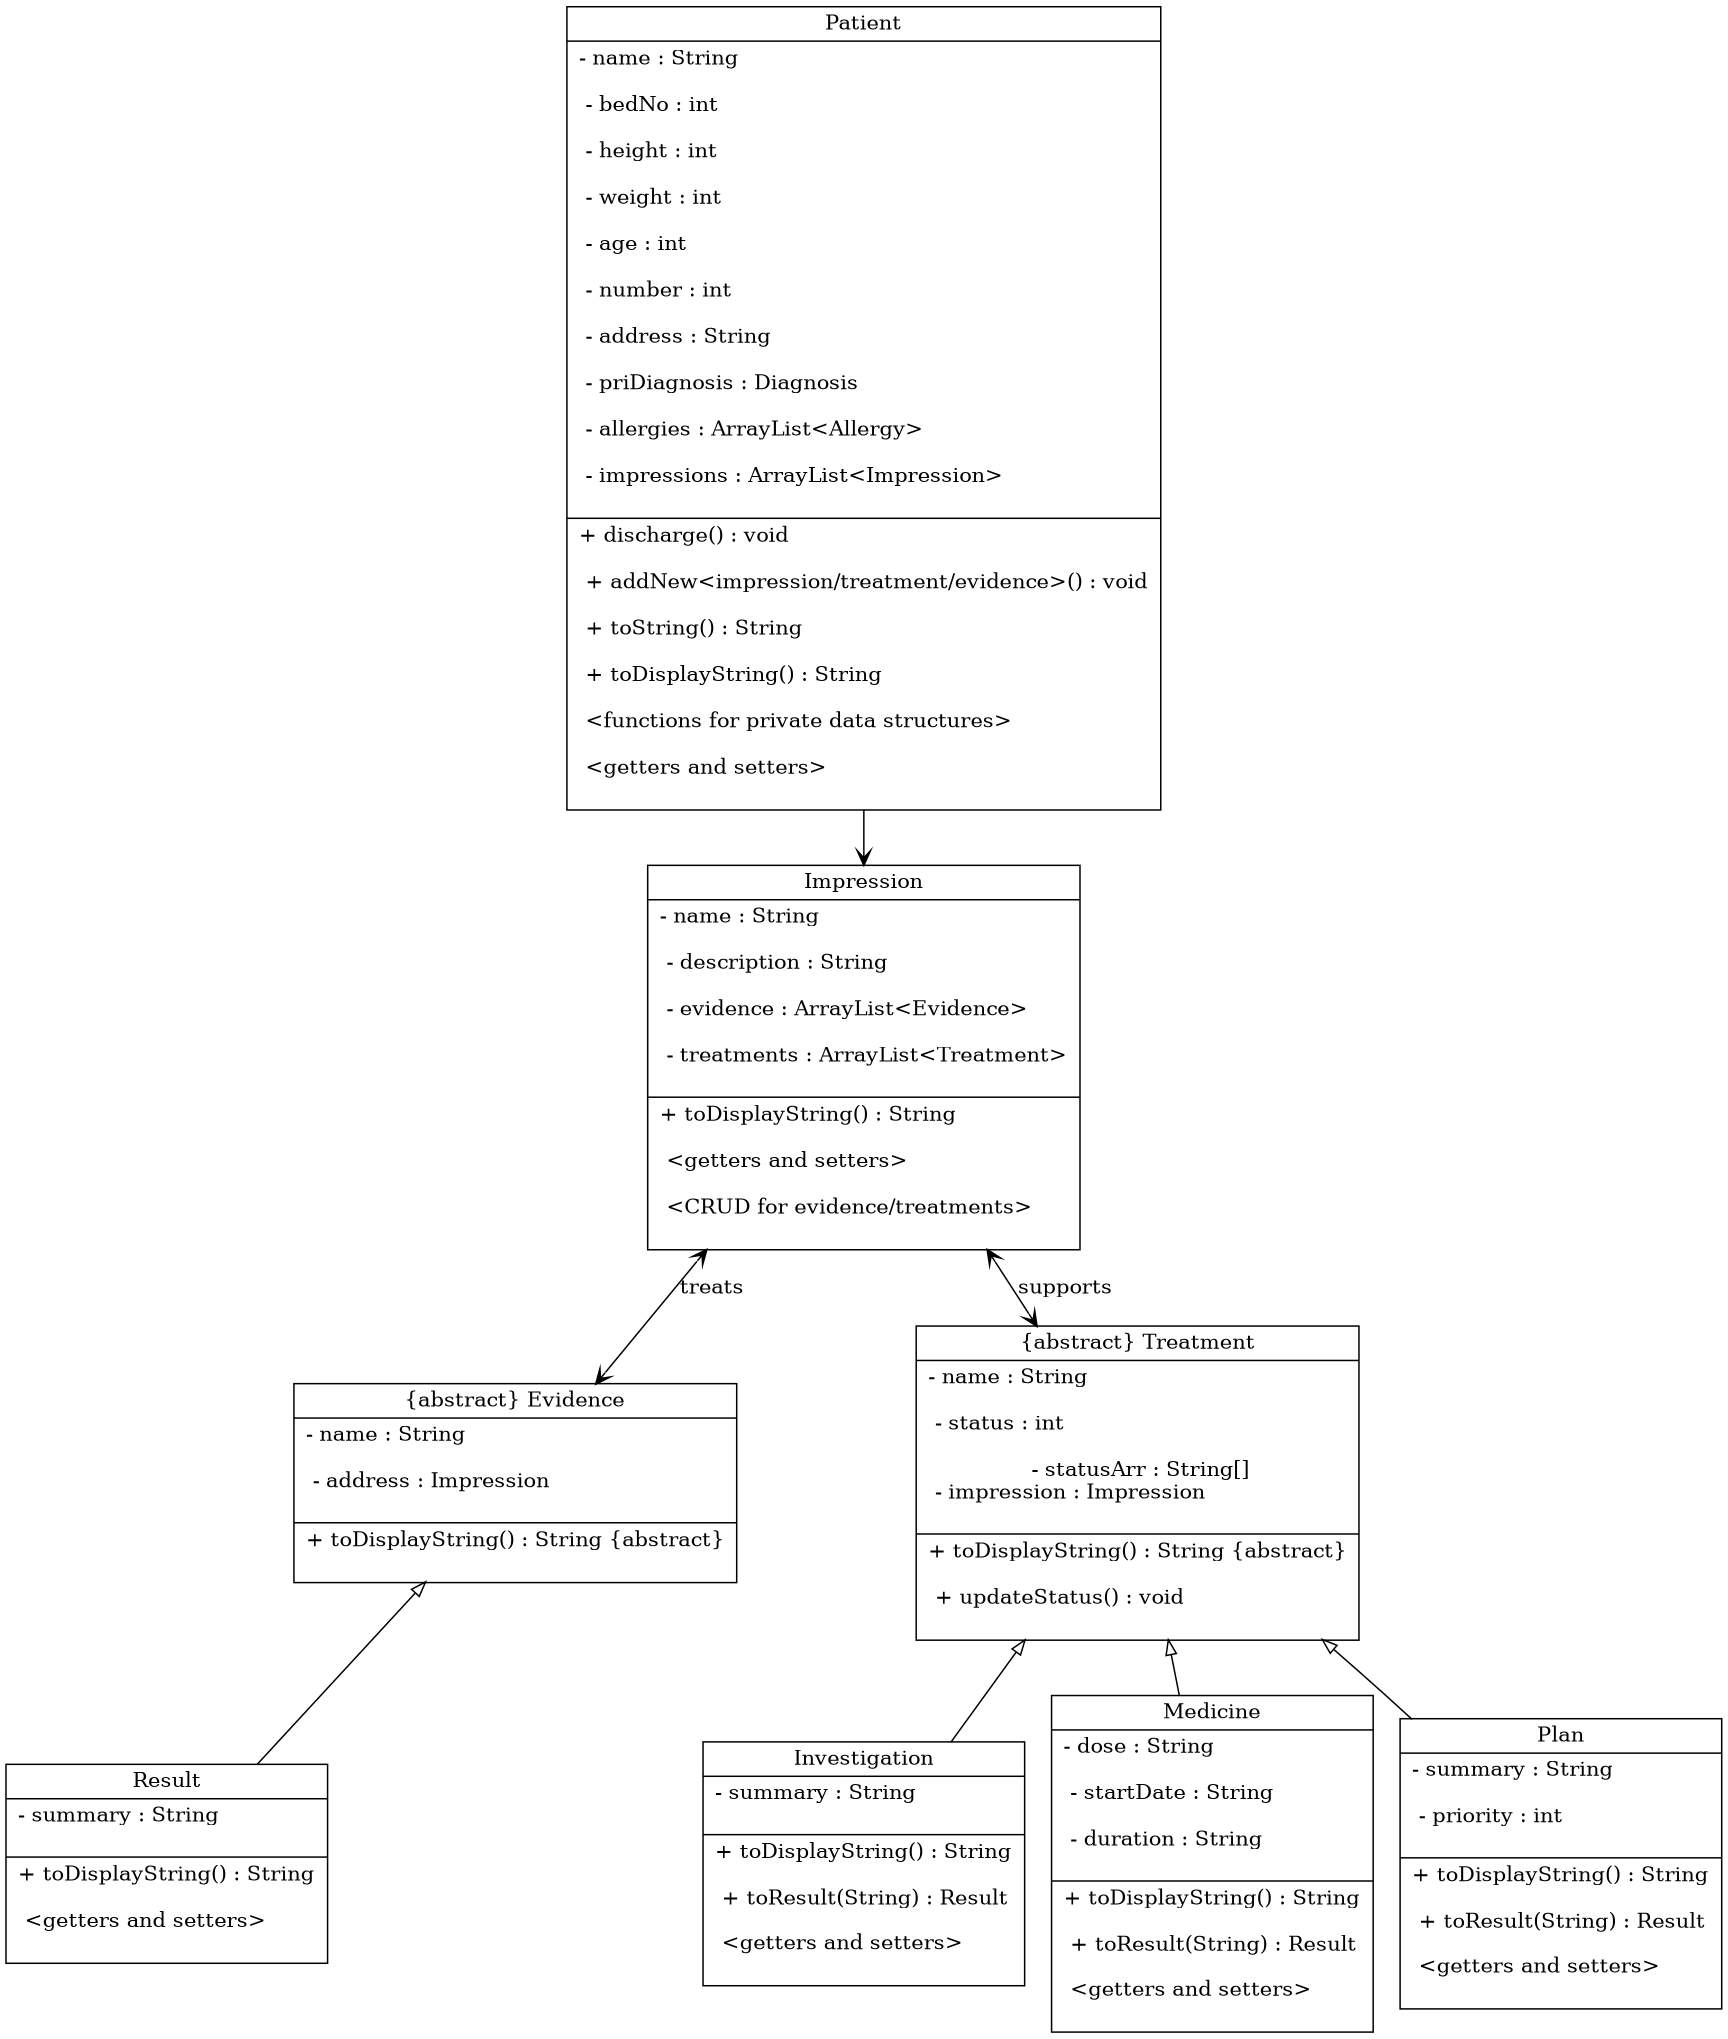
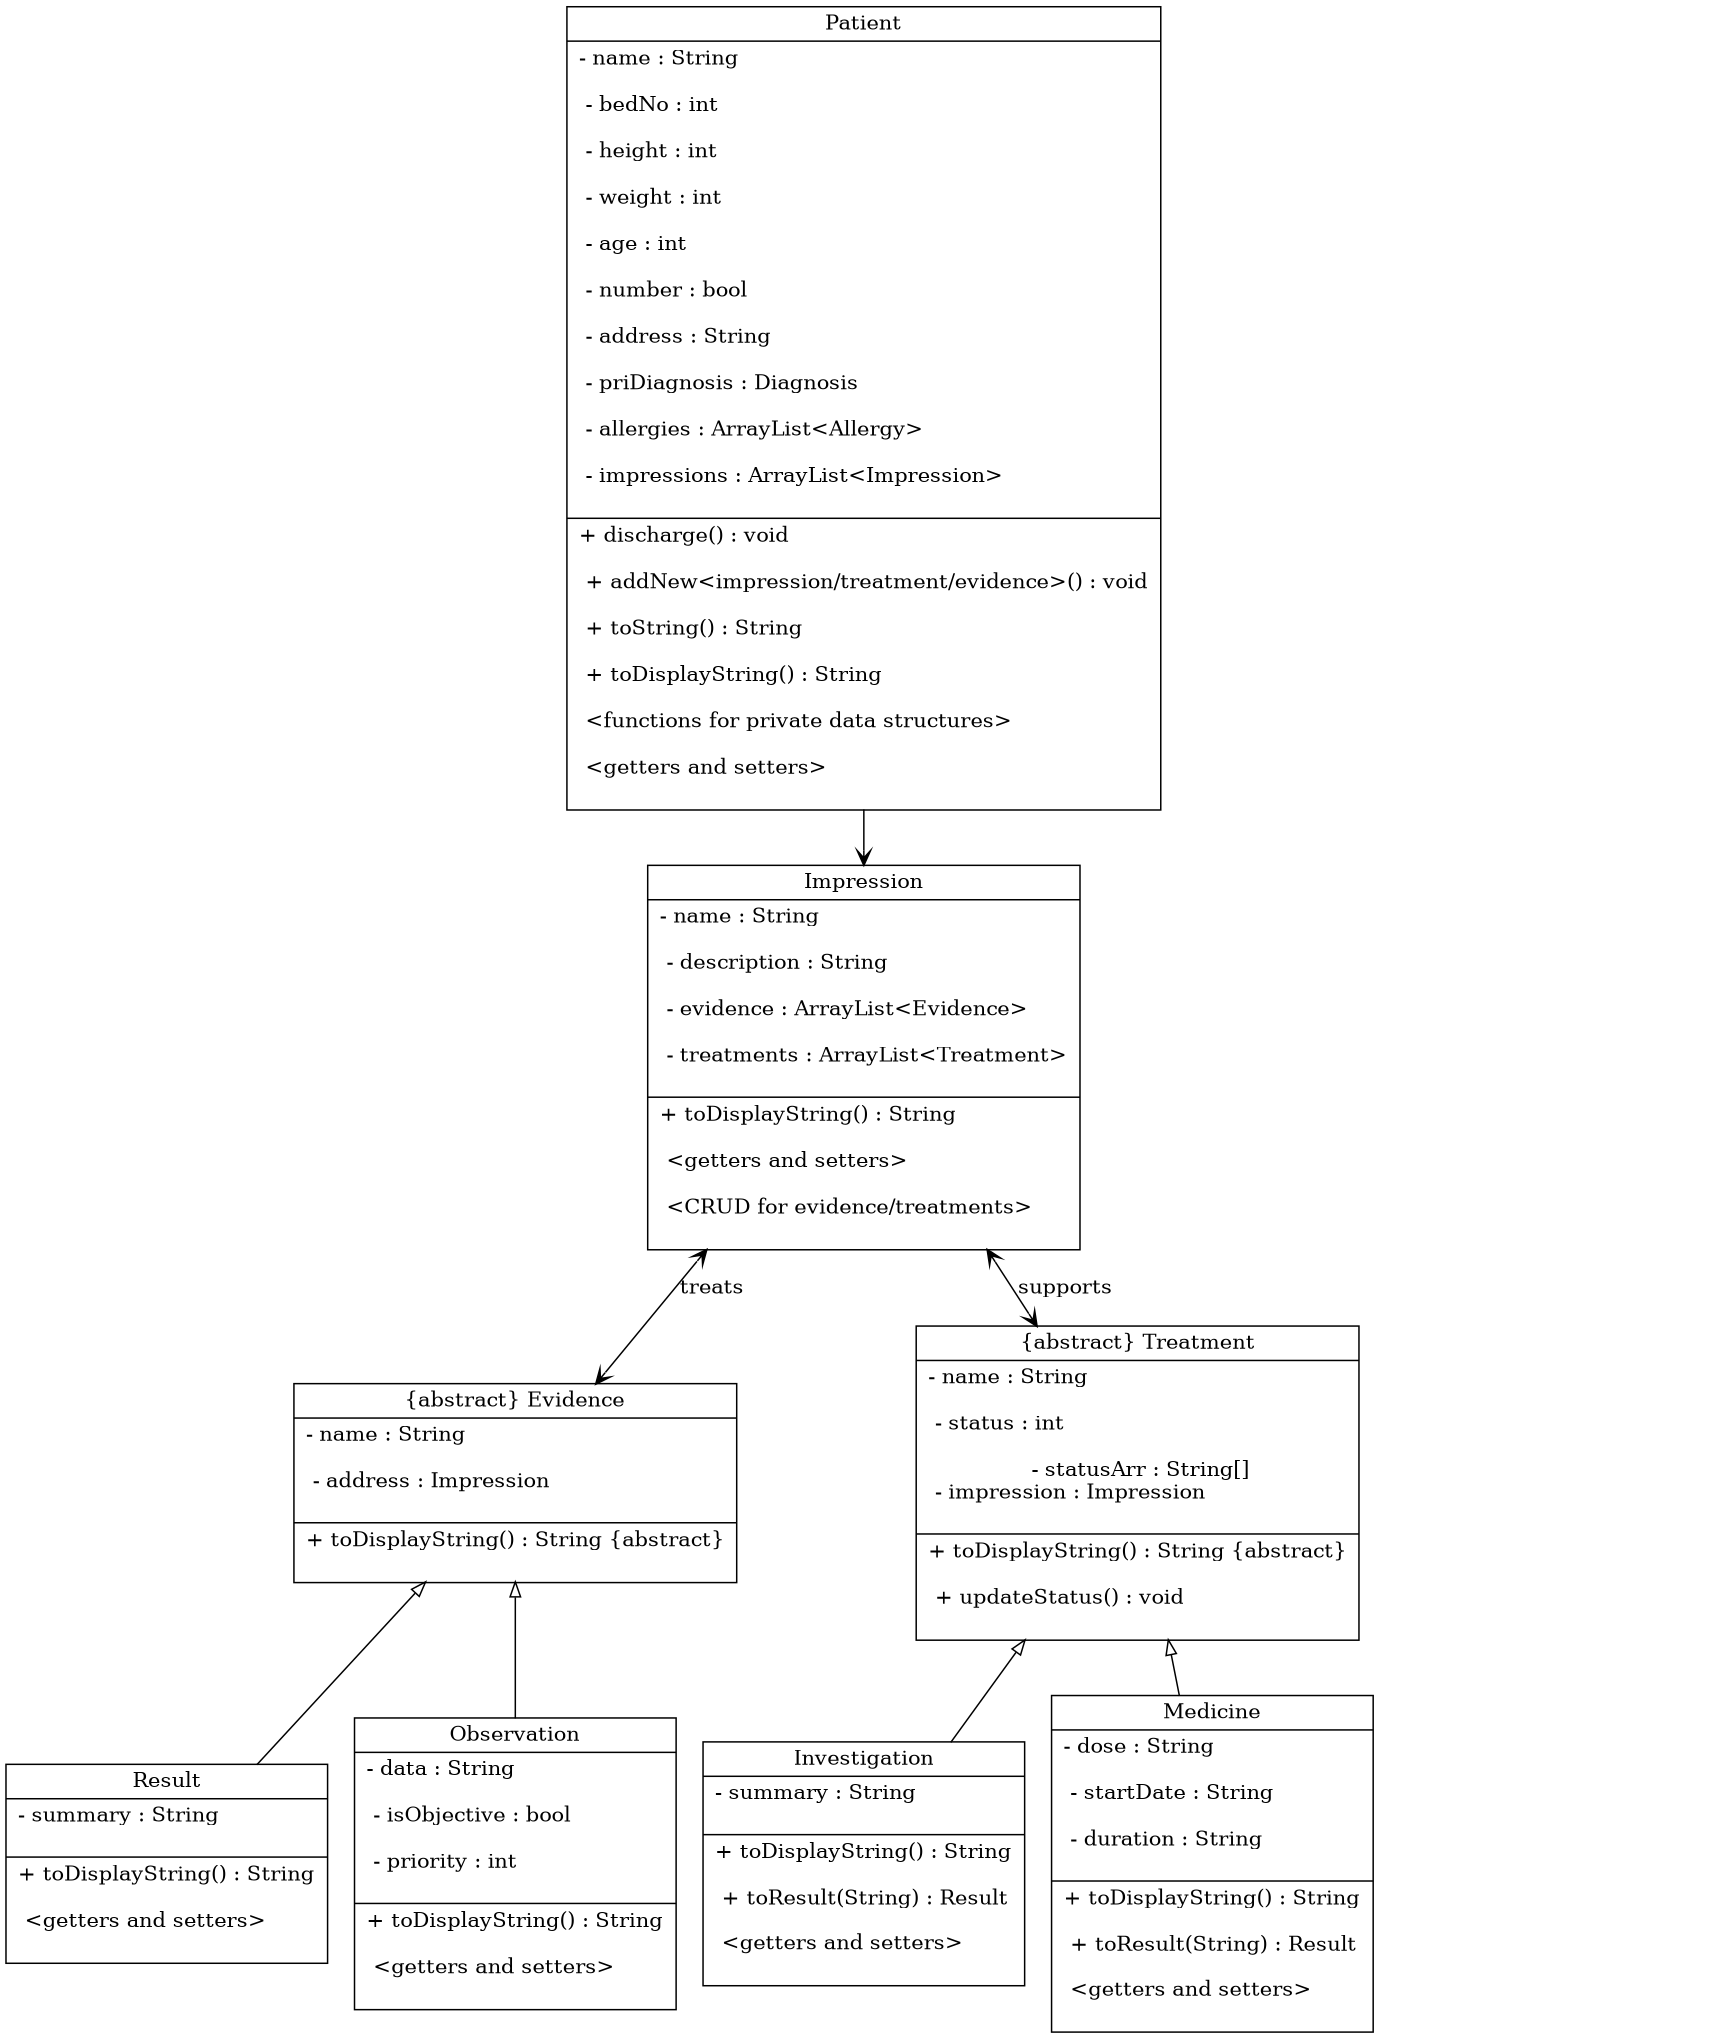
node "Patient": text "- number : int" -> "- number : bool"
node "Observation": added
node "Plan": removed
